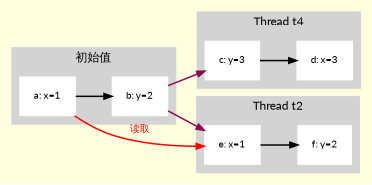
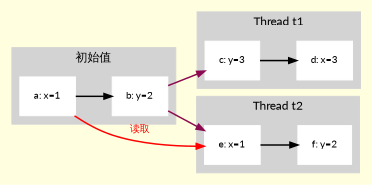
cluster "Thread t4": label "Thread t4" -> "Thread t1"
